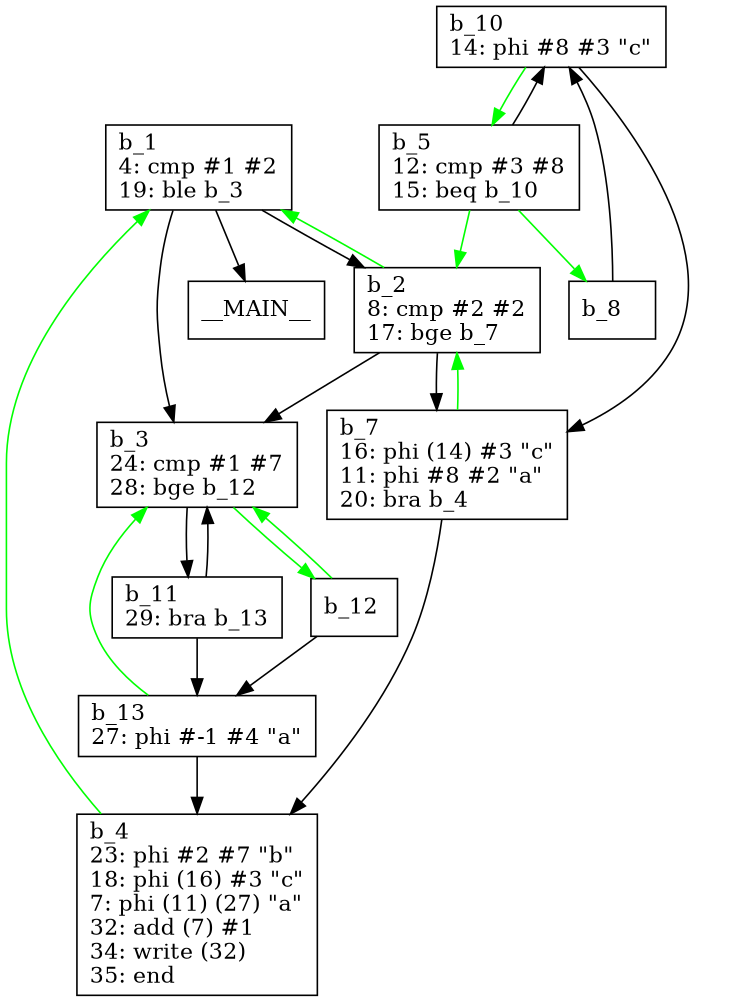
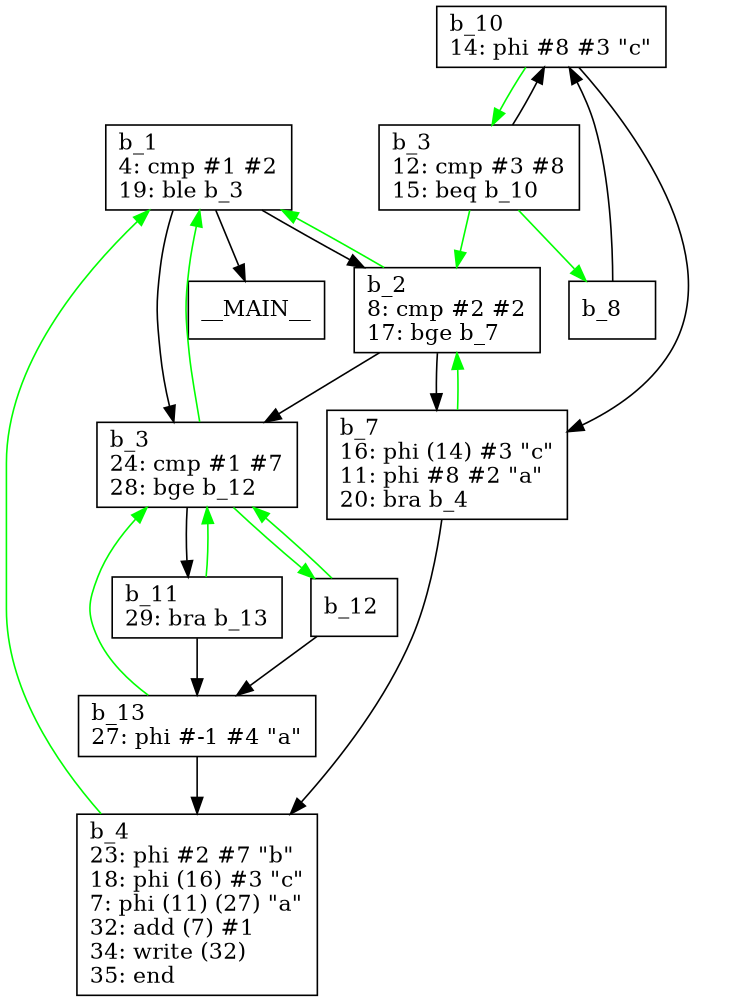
node "b_5 12: cmp #3 #8 15: beq b_10": label "b_5 12: cmp #3 #8 15: beq b_10" -> "b_3 12: cmp #3 #8 15: beq b_10"
edge "b_3 24: cmp #1 #7 28: bge b_12" -> "b_1 4: cmp #1 #2 19: ble b_3": added
edge "b_11 29: bra b_13" -> "b_3 24: cmp #1 #7 28: bge b_12": color black -> green
